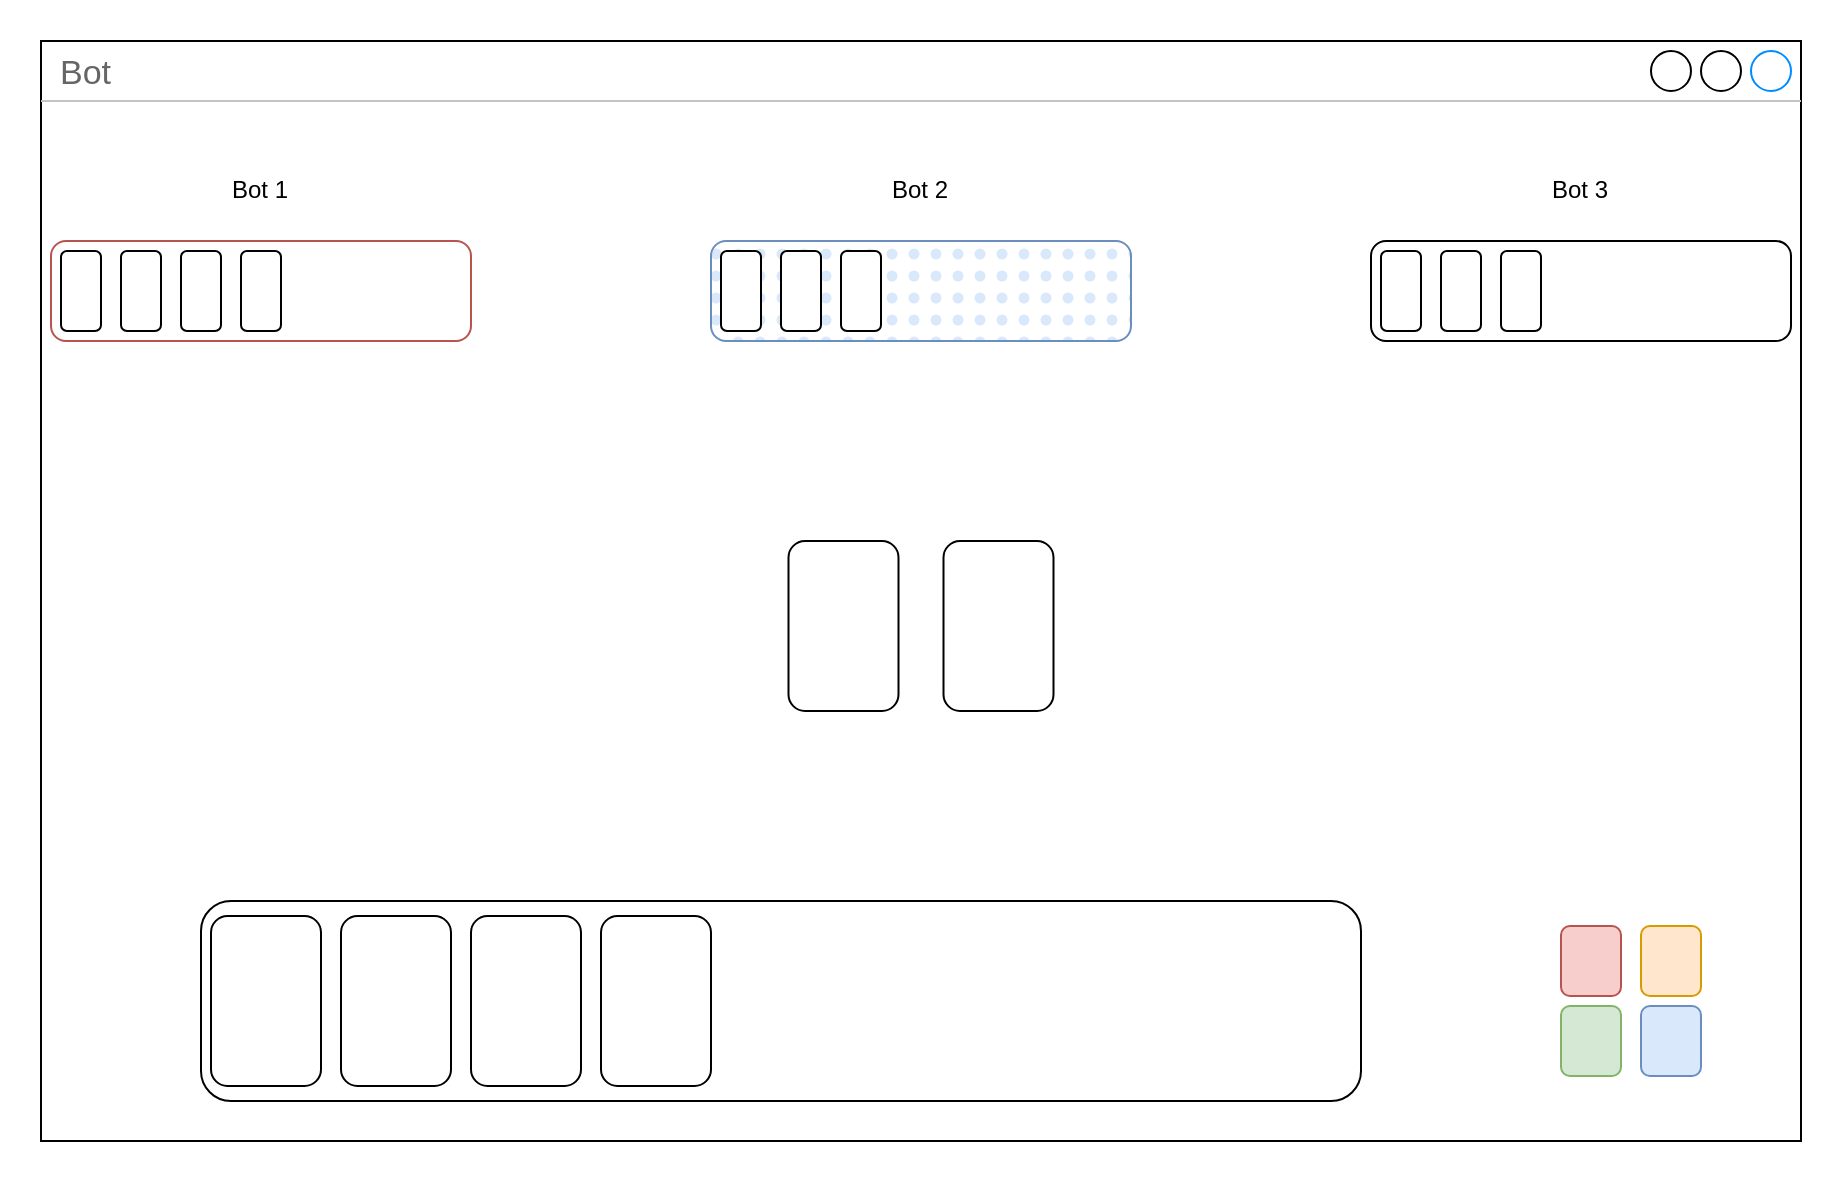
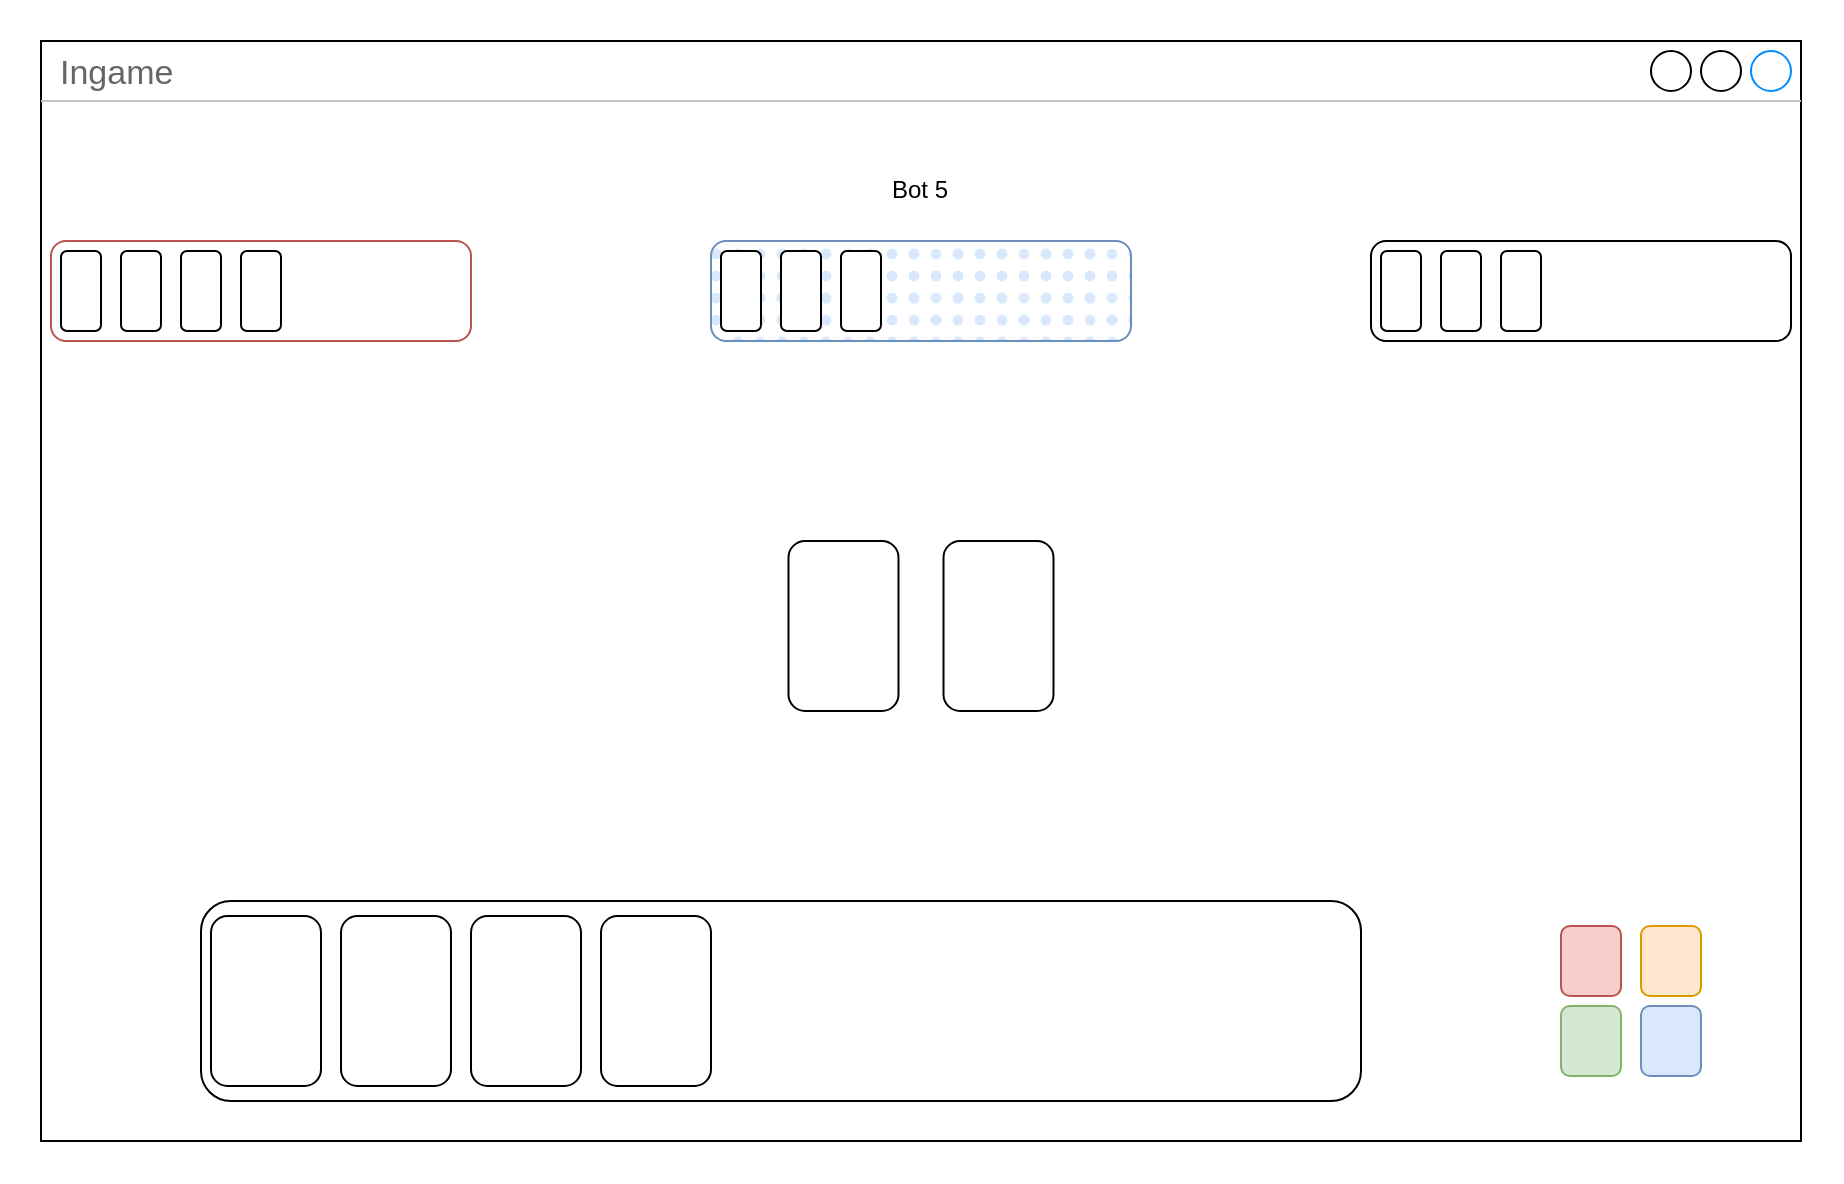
node "Bot": label "Bot" -> "Ingame"
node "Bot 1": removed
node "Bot 2": label "Bot 2" -> "Bot 5"
node "Bot 3": removed
